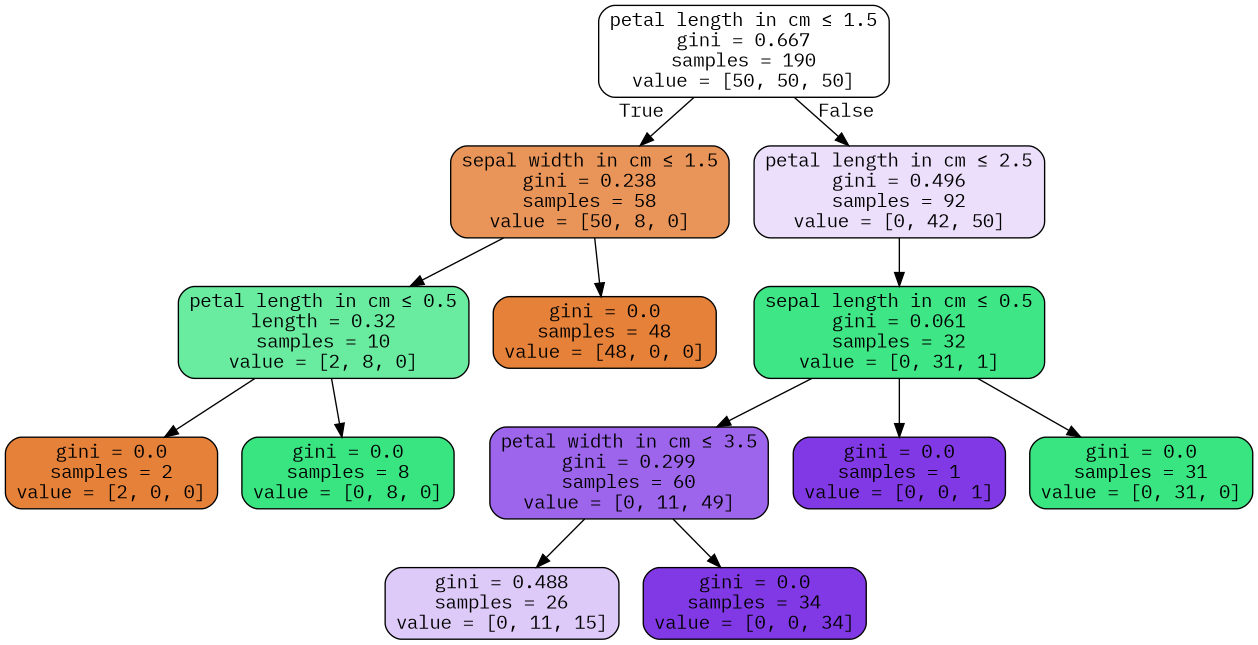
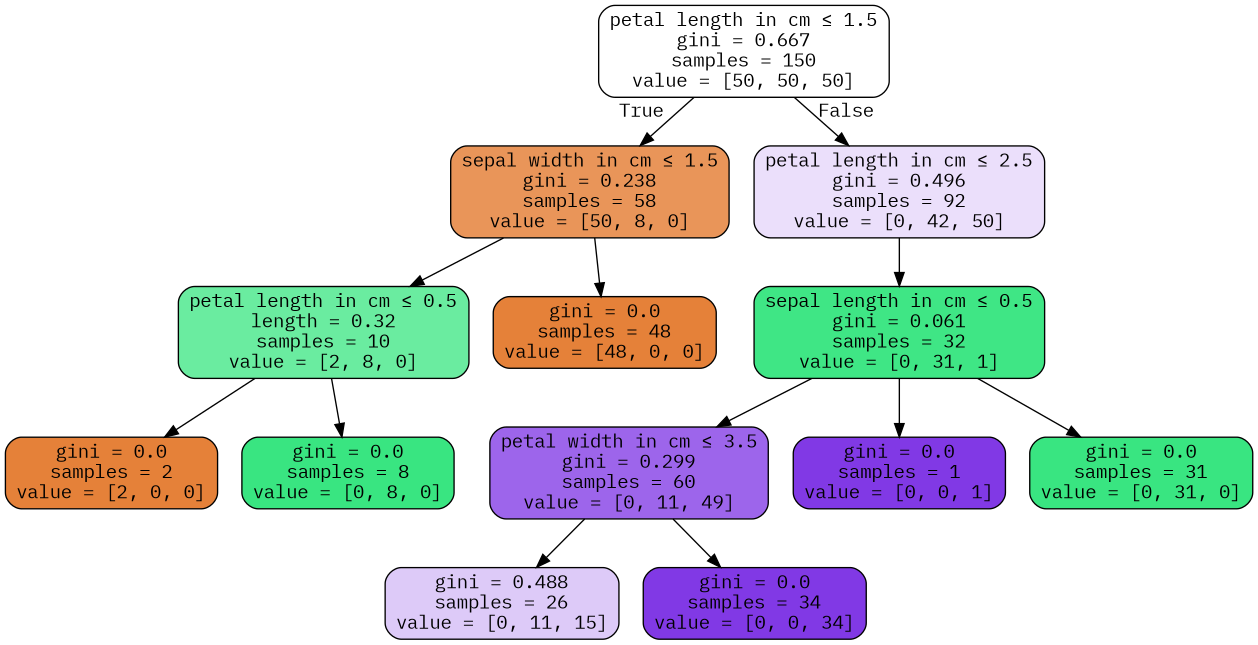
node "petal length in cm ≤ 1.5": text "samples = 190" -> "samples = 150"
